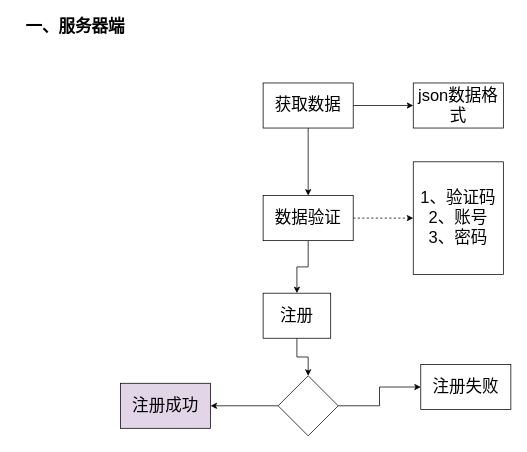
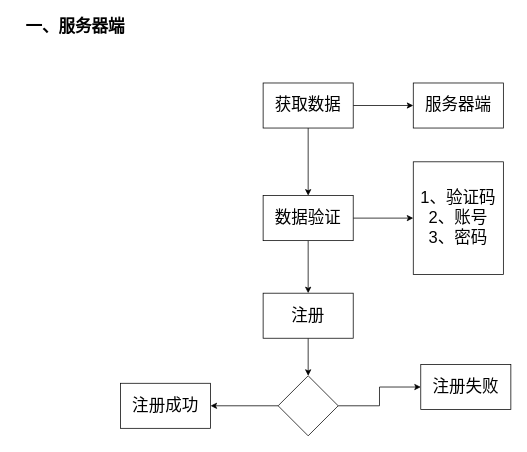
node "json数据格式": label "json数据格式" -> "服务器端"
edge "数据验证" -> "1、验证码 2、账号 3、密码": style dashed -> solid
node "注册": size 68x45 -> 90x45
node "注册成功": fillcolor #e1d5e7 -> #ffffff
